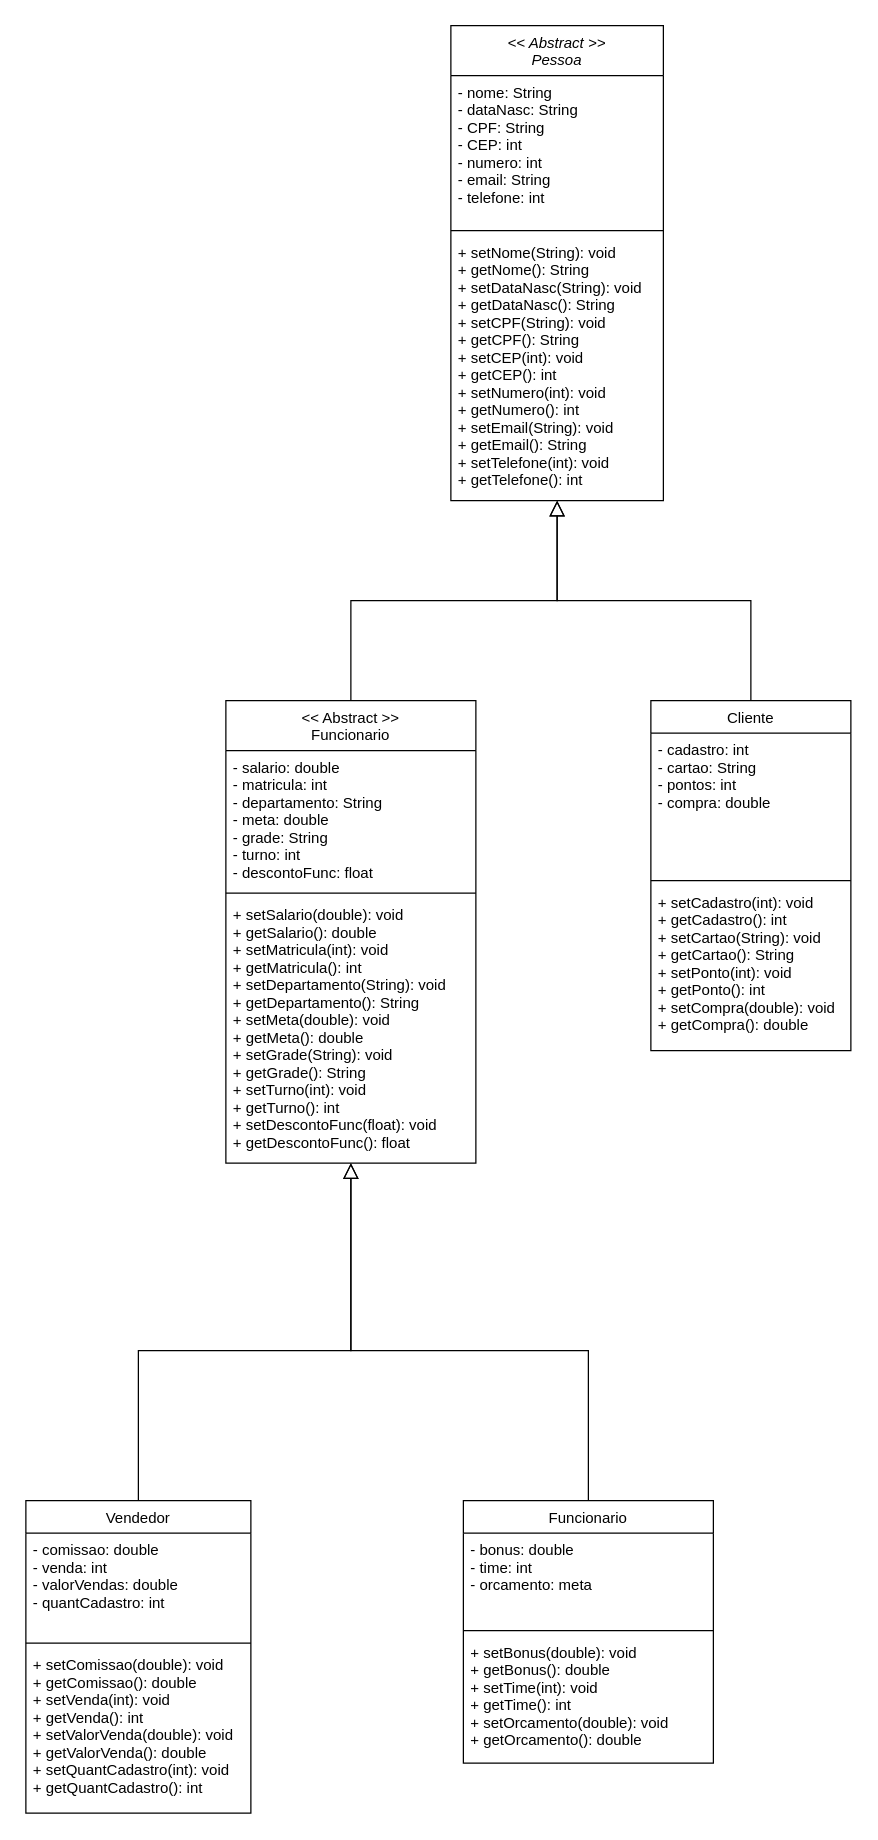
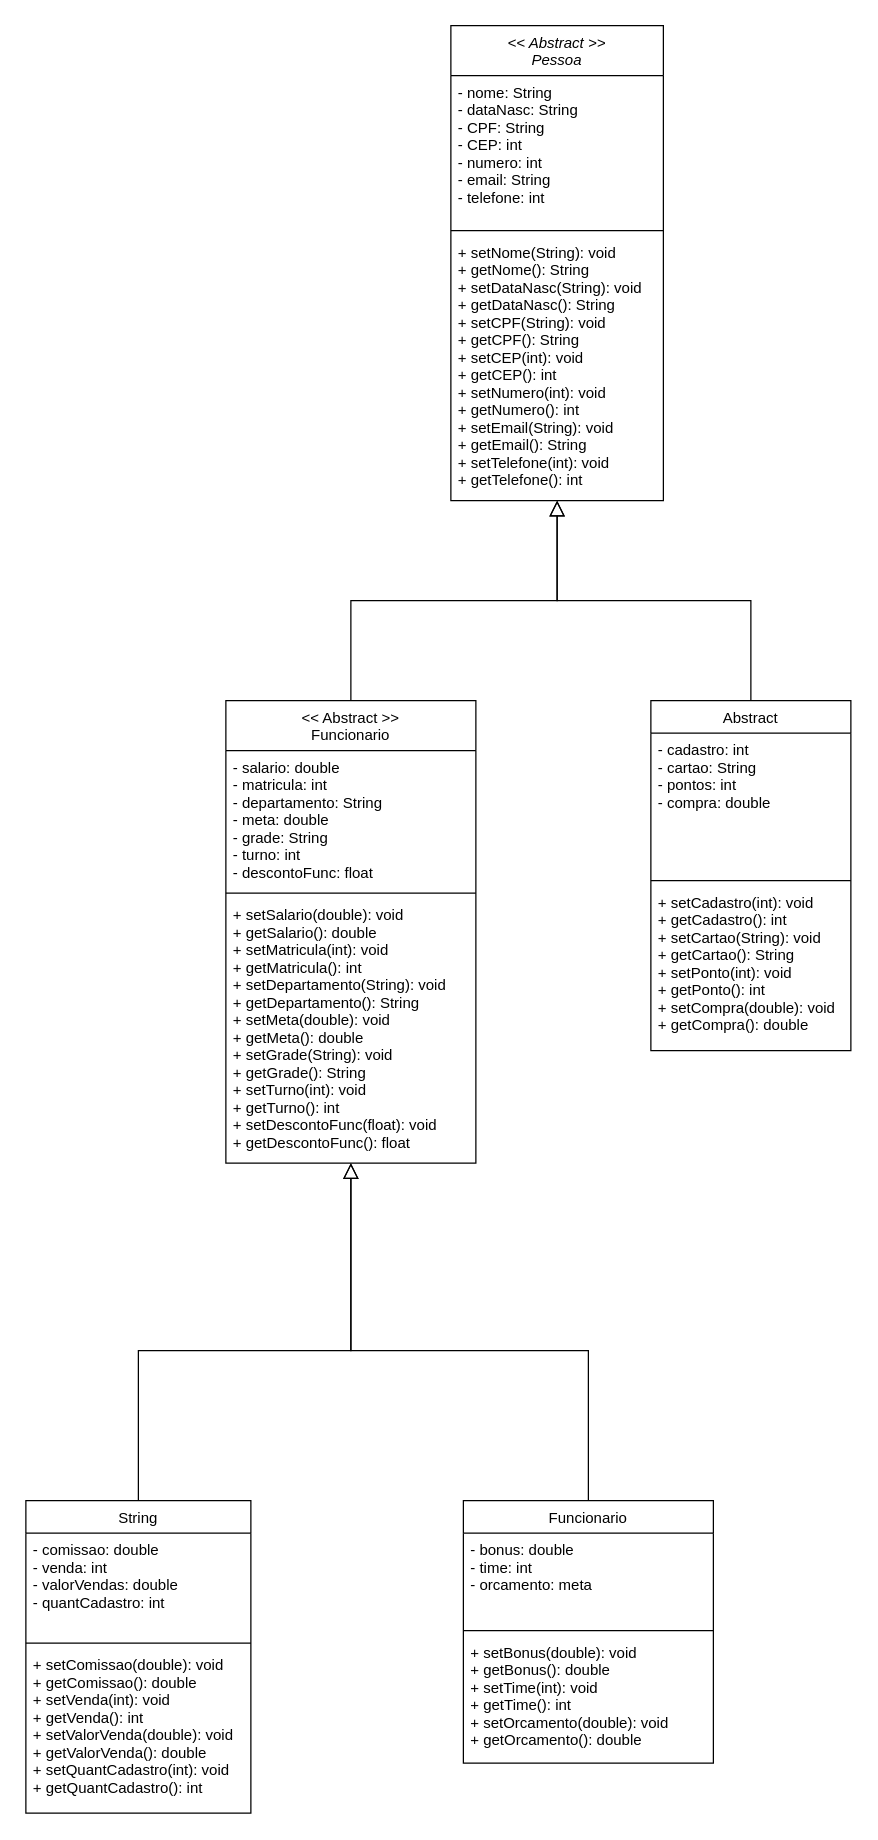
node "Cliente": label "Cliente" -> "Abstract"
node "Vendedor": label "Vendedor" -> "String"
